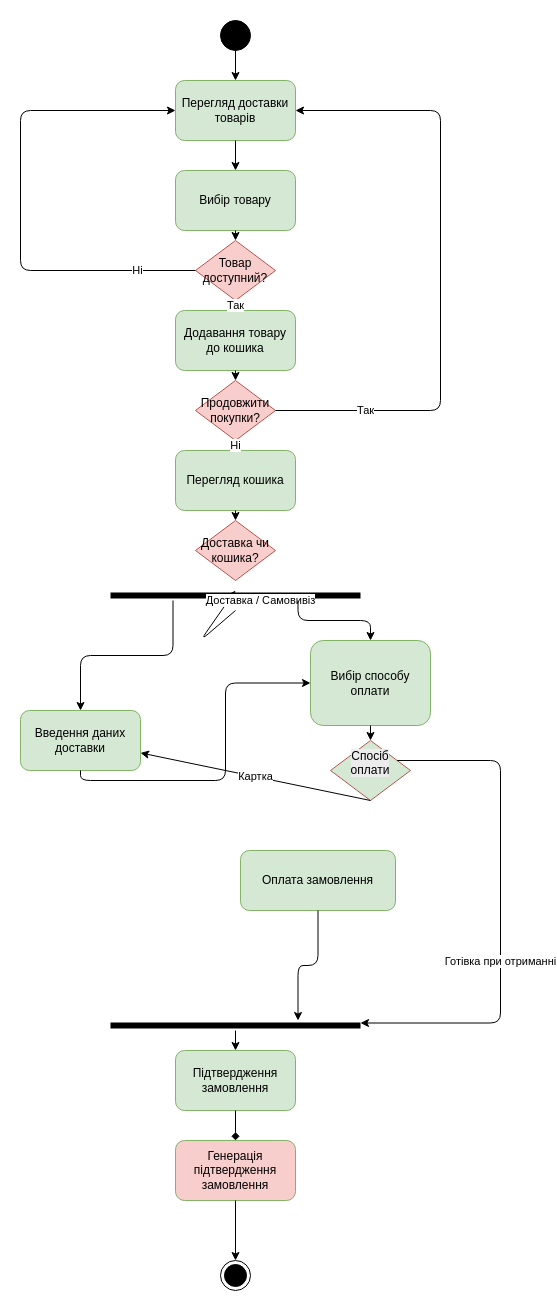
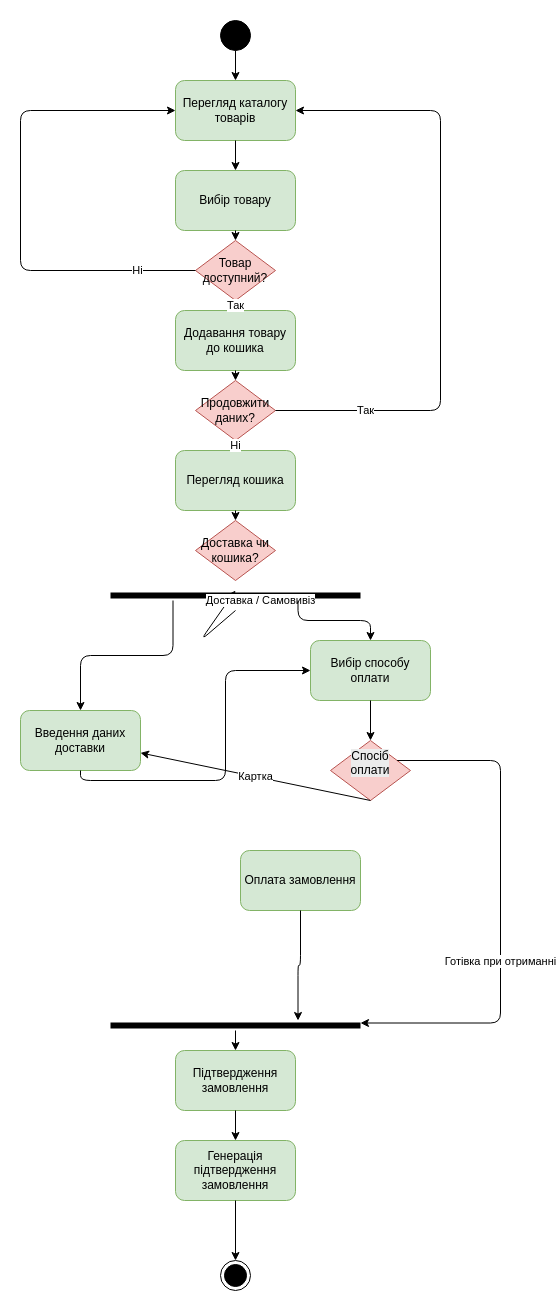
node "Перегляд доставки товарів": label "Перегляд доставки товарів" -> "Перегляд каталогу товарів"
node "Продовжити покупки?": label "Продовжити покупки?" -> "Продовжити даних?"
node "Вибір способу оплати": size 120x85 -> 120x60
node "Спосіб оплати": fillcolor #d5e8d4 -> #f8cecc
node "Оплата замовлення": size 155x60 -> 120x60
edge "Підтвердження замовлення" -> "Генерація підтвердження замовлення": arrowhead diamond -> classic
node "Генерація підтвердження замовлення": fillcolor #f8cecc -> #d5e8d4
